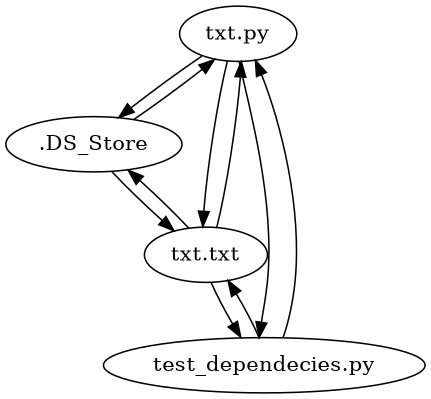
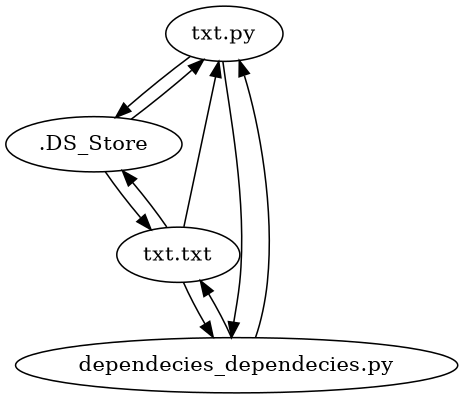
edge "txt.py" -> "txt.txt": removed
node "test_dependecies.py": label "test_dependecies.py" -> "dependecies_dependecies.py"
